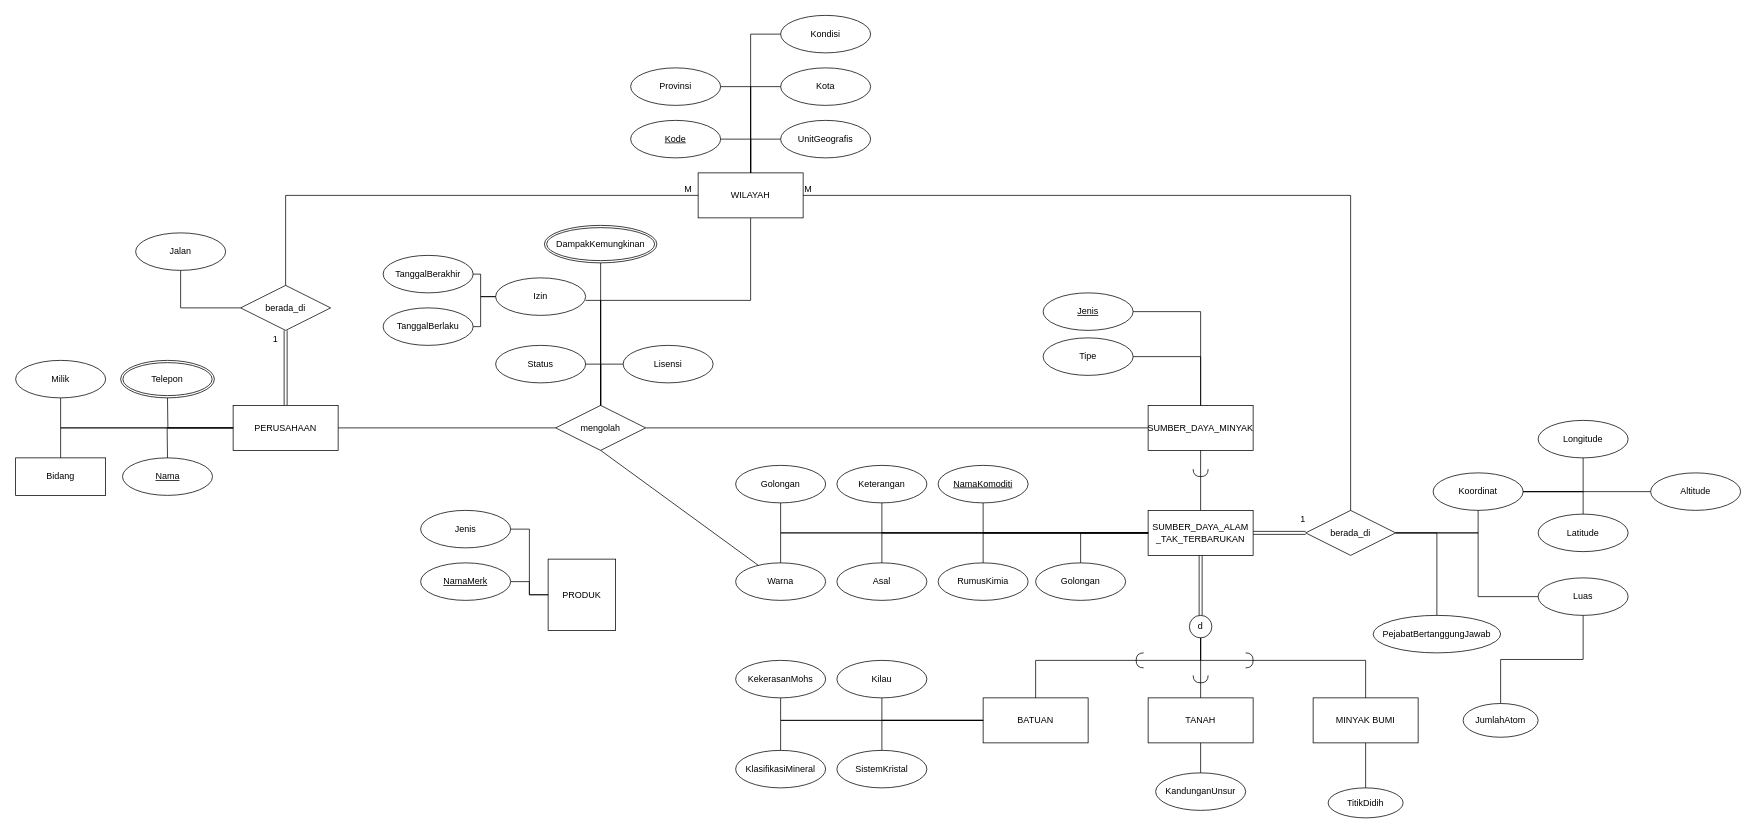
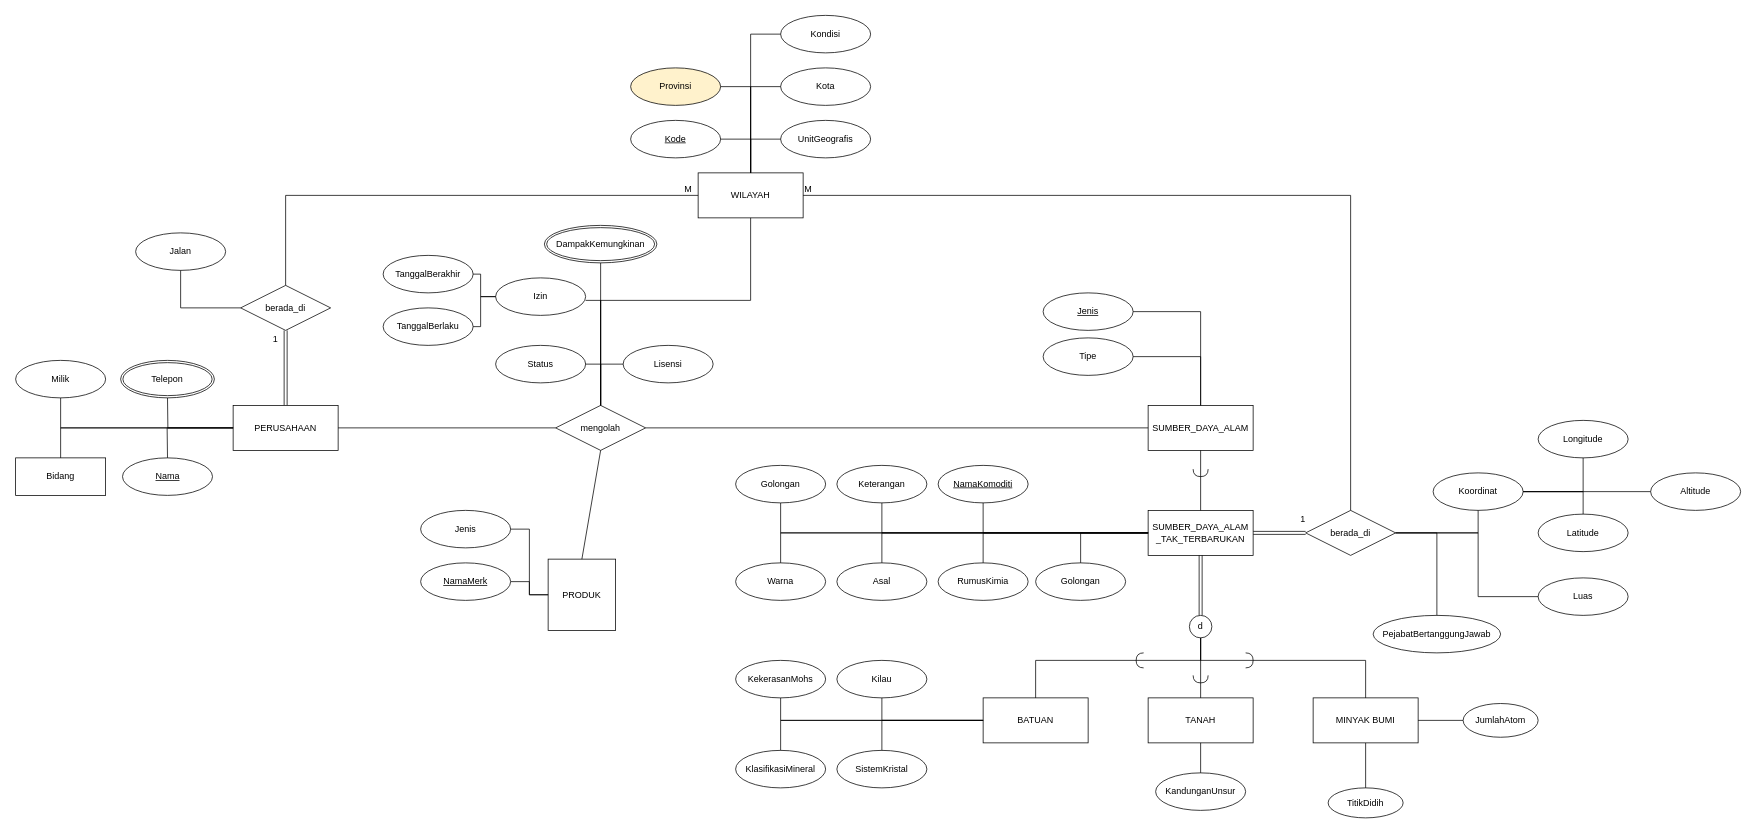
node "Provinsi": fillcolor #ffffff -> #fff2cc
node "SUMBER_DAYA_MINYAK": label "SUMBER_DAYA_MINYAK" -> "SUMBER_DAYA_ALAM"
edge "mengolah" -- "Warna": now "mengolah" -- "PRODUK"
edge "Luas" -- "JumlahAtom": now "MINYAK BUMI" -- "JumlahAtom"
